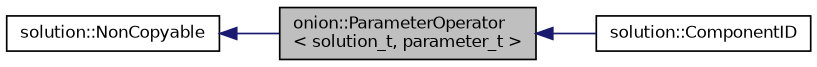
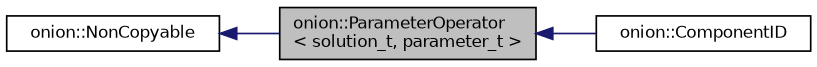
node "solution::NonCopyable": label "solution::NonCopyable" -> "onion::NonCopyable"
node "solution::ComponentID": label "solution::ComponentID" -> "onion::ComponentID"
